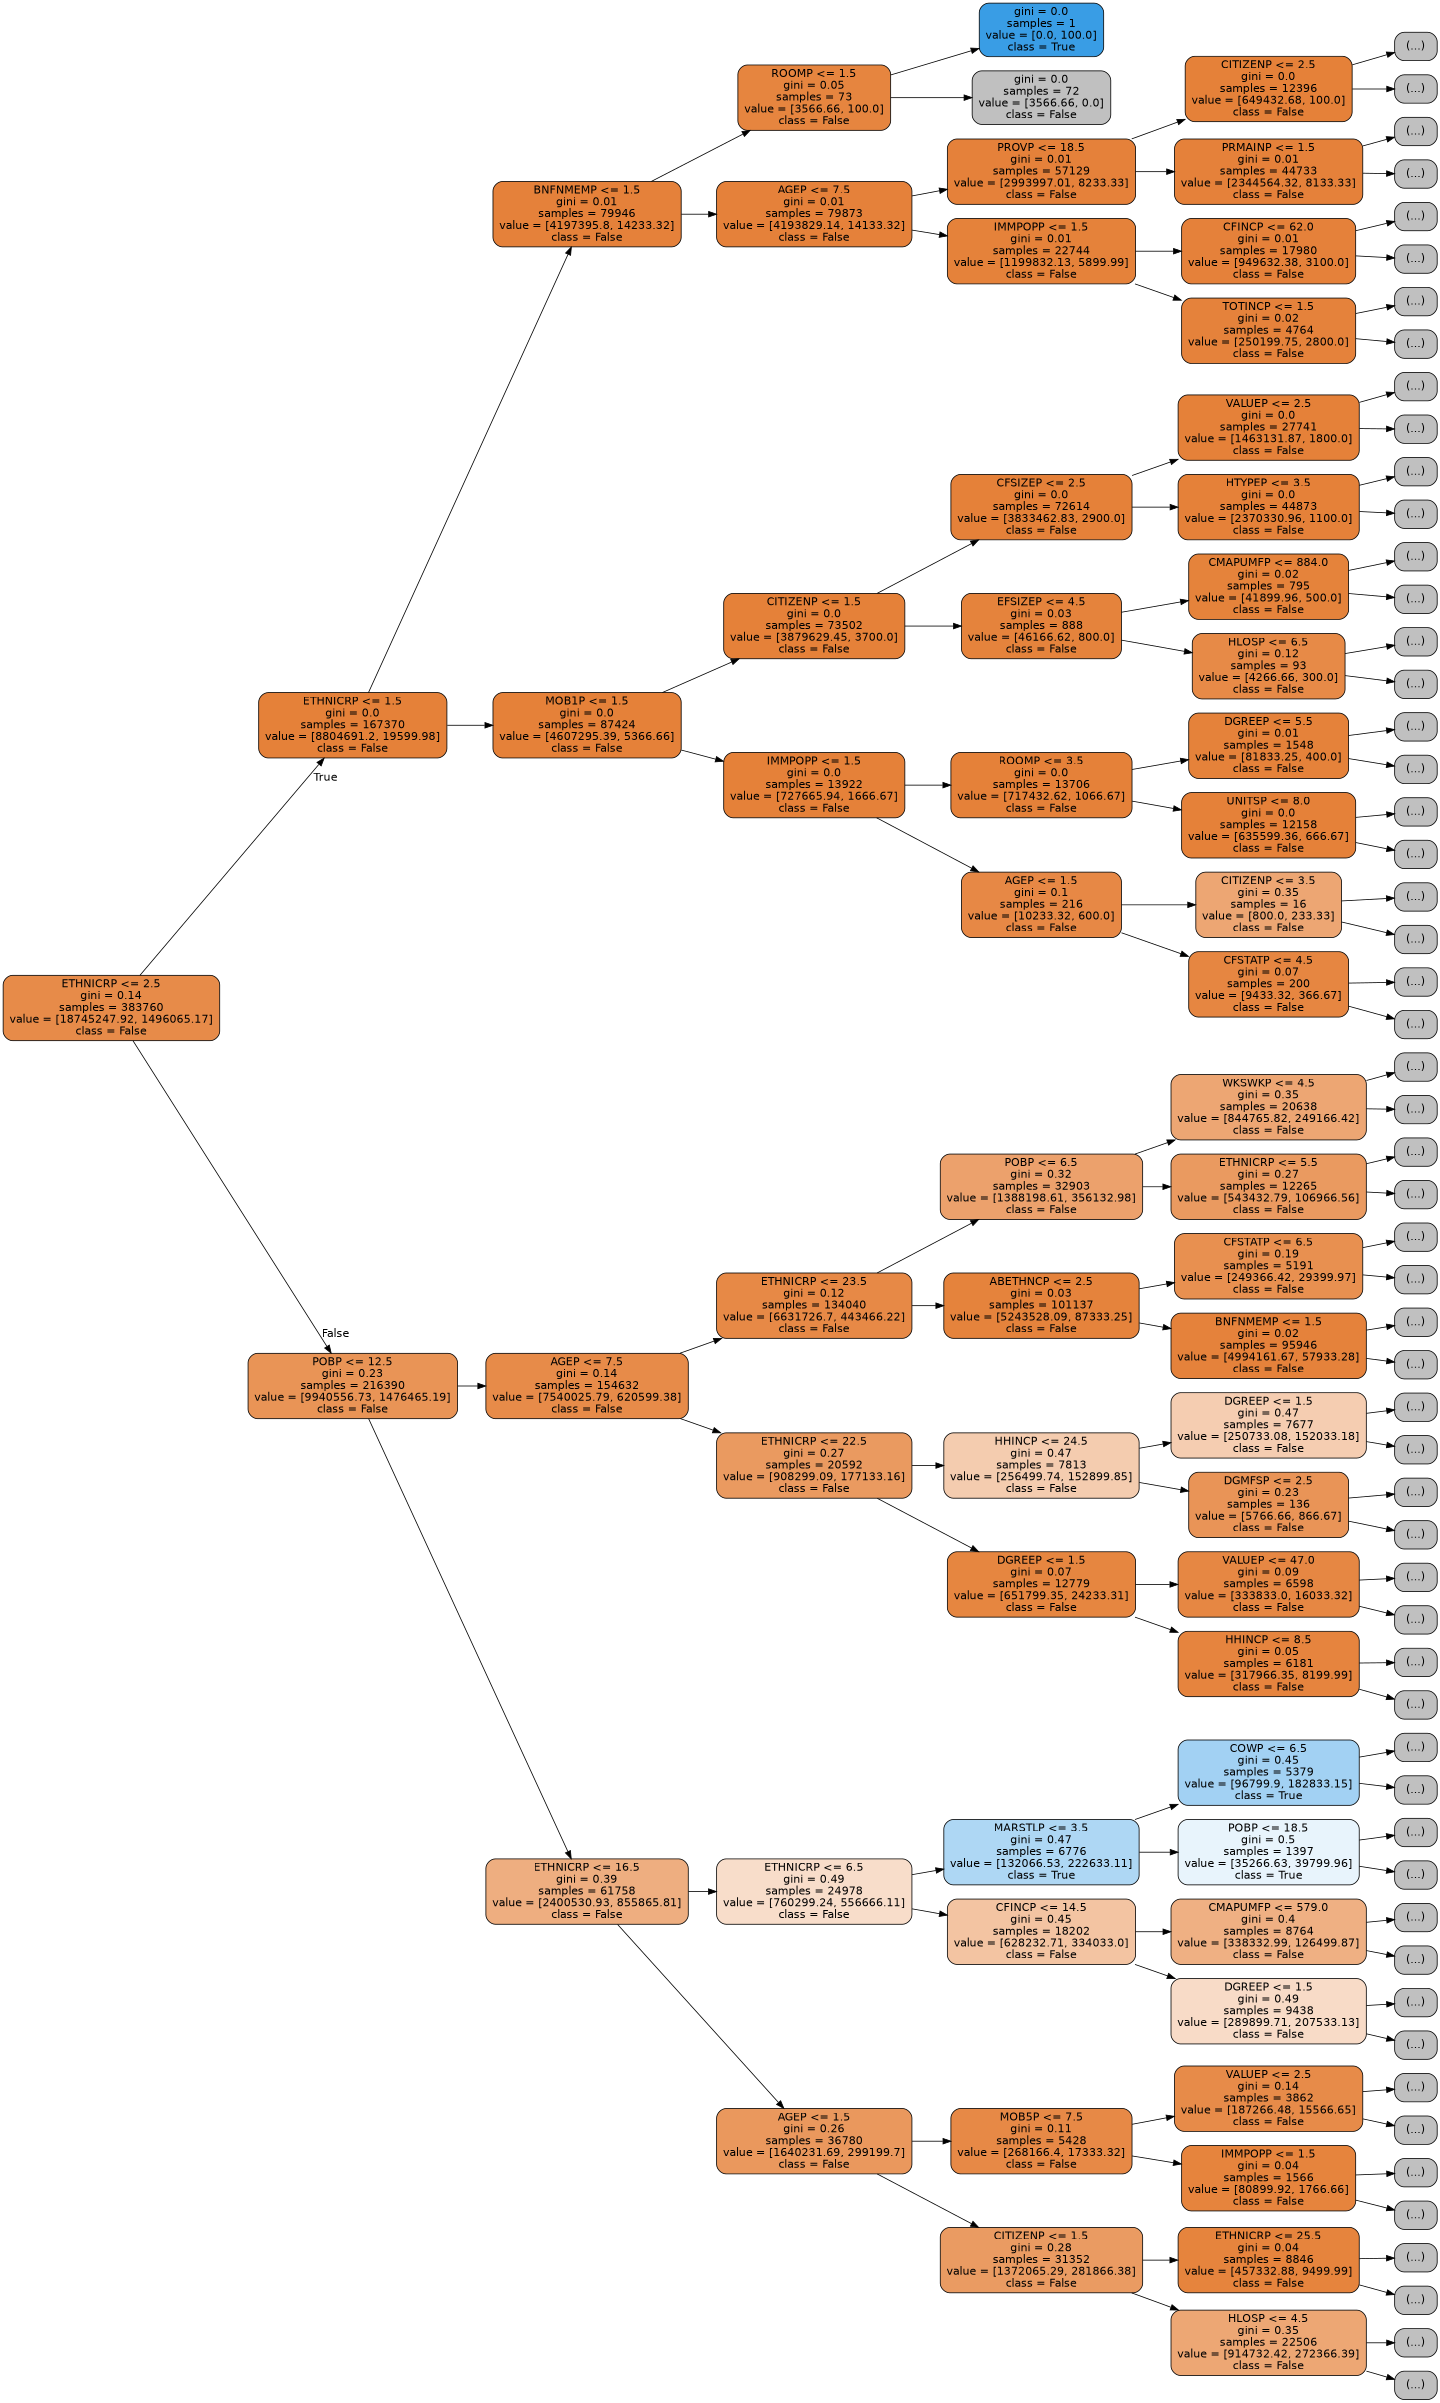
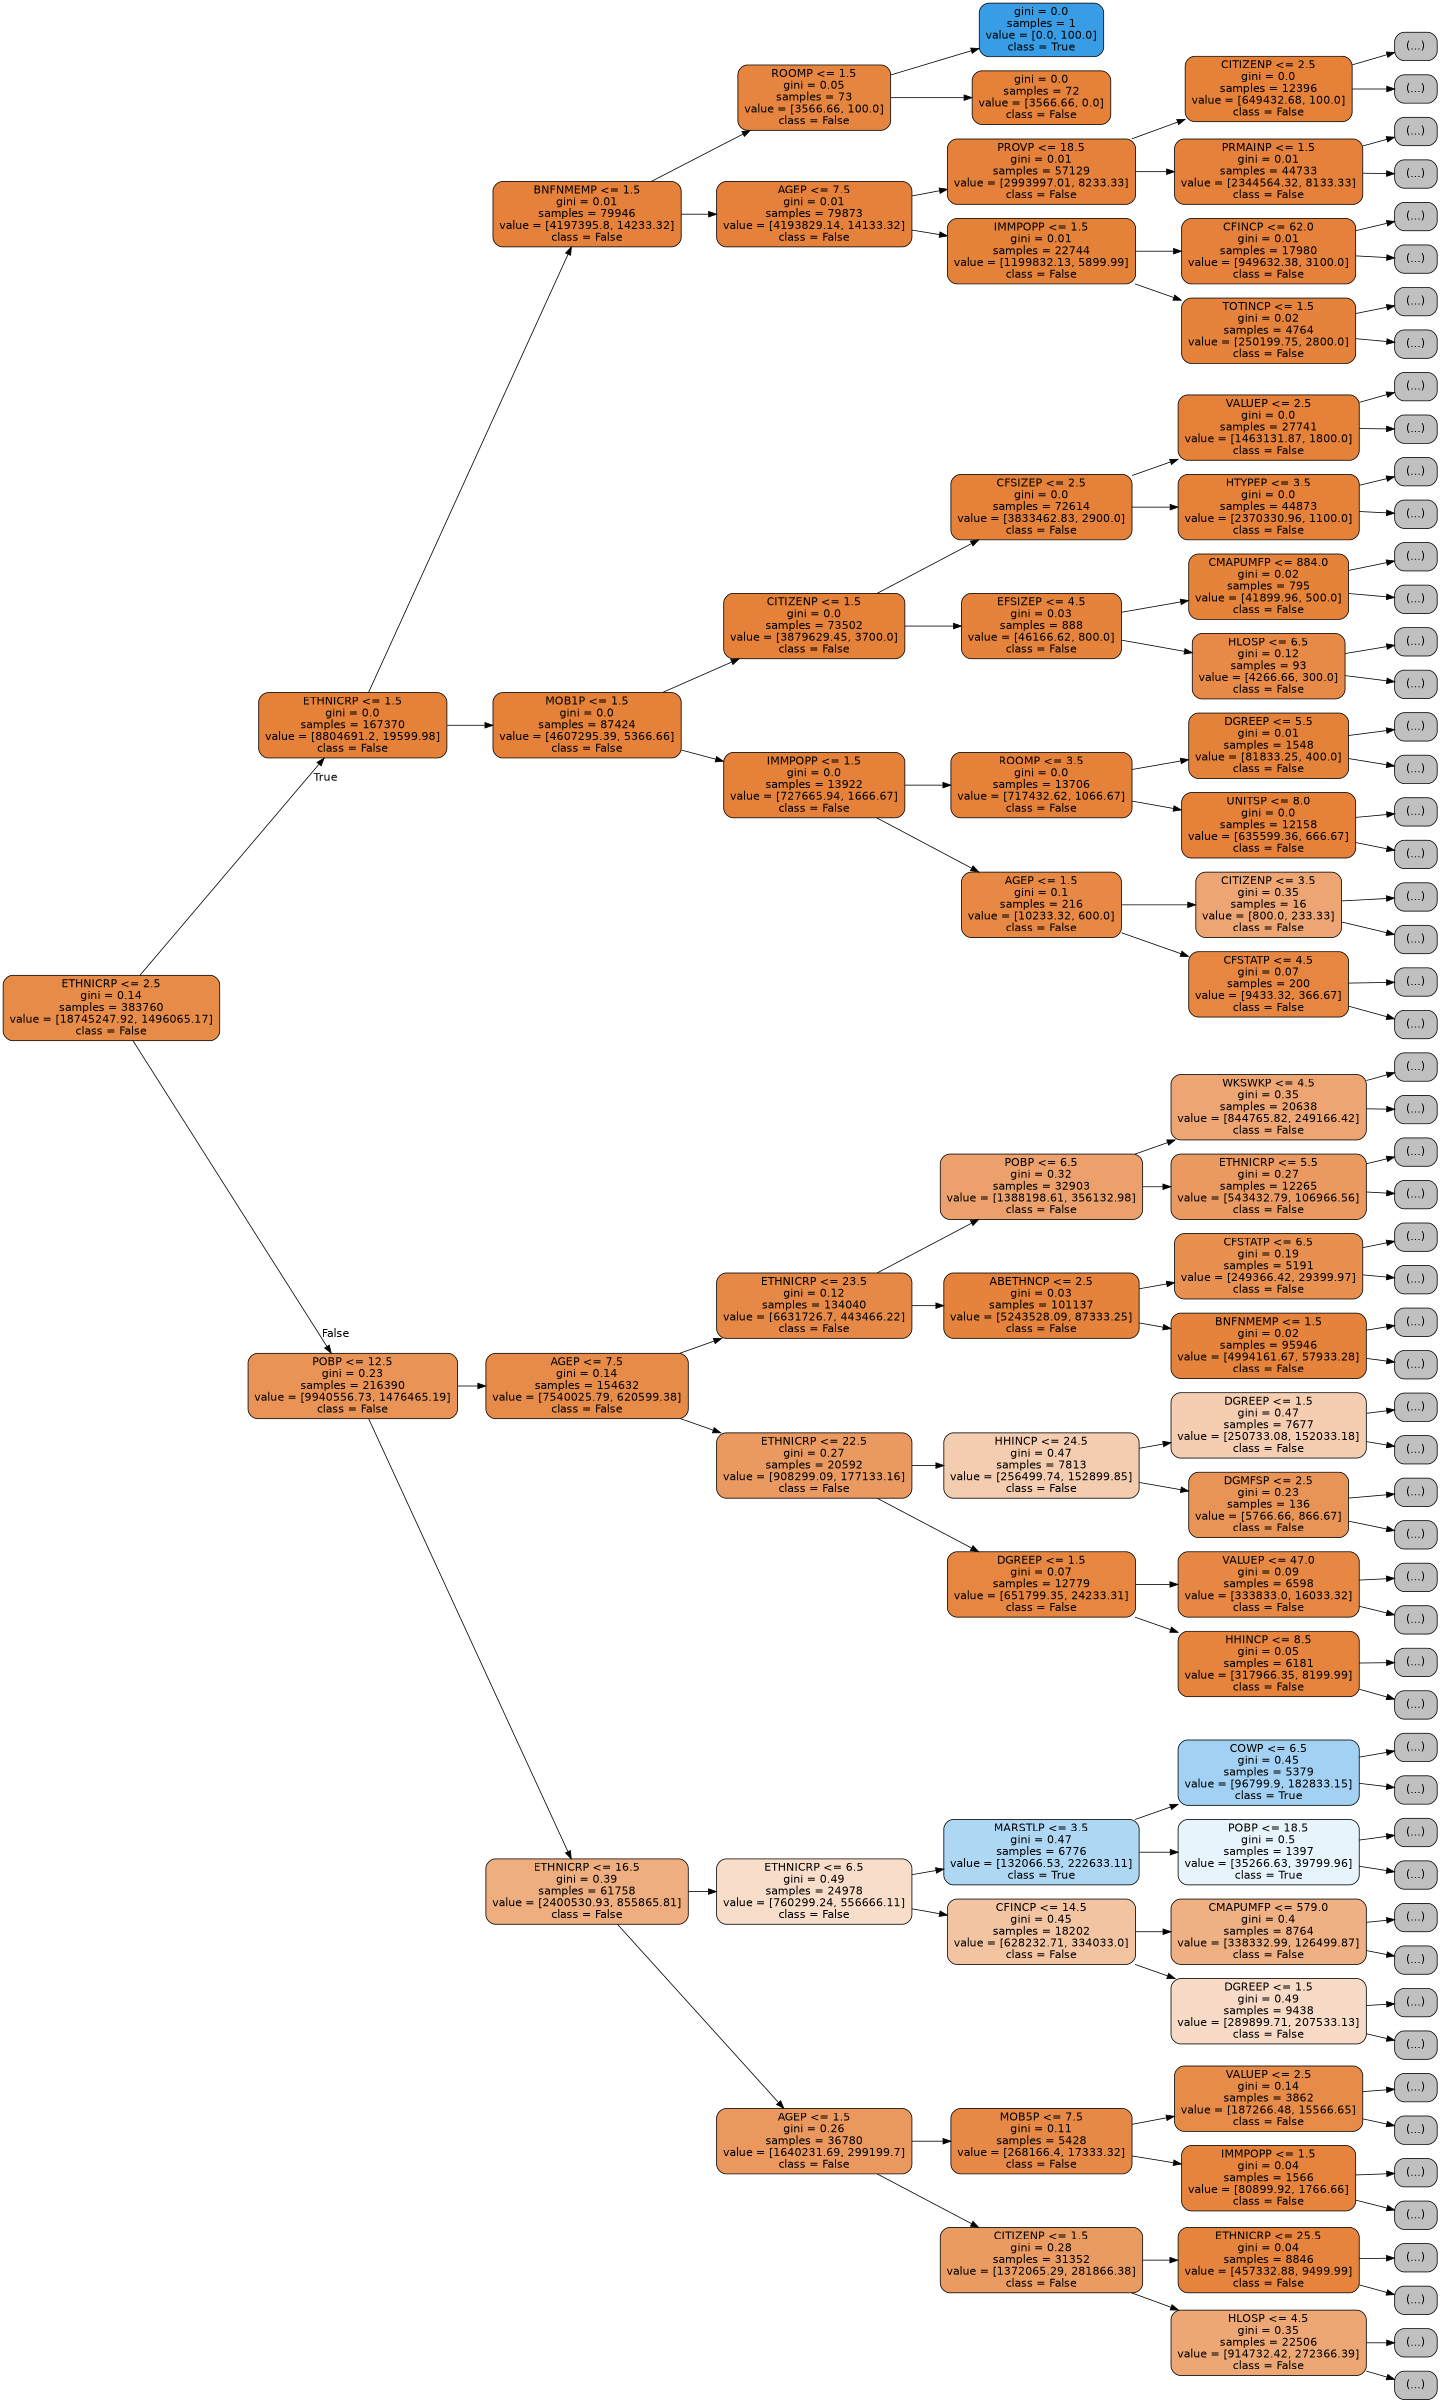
node "gini = 0.0 samples = 72 value = [3566.66, 0.0] class = False": fillcolor #c0c0c0 -> #e58139
